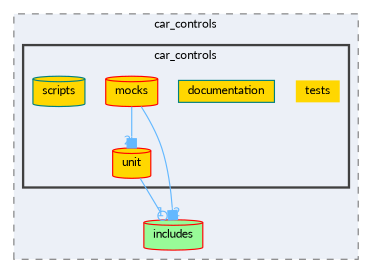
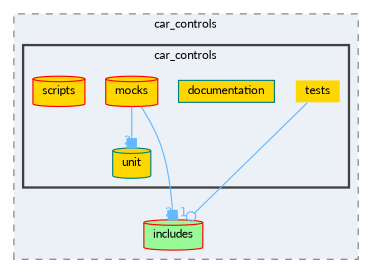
node "scripts": color teal -> red
node "unit": color red -> teal
edge "unit" -> "includes": now "tests" -> "includes"
